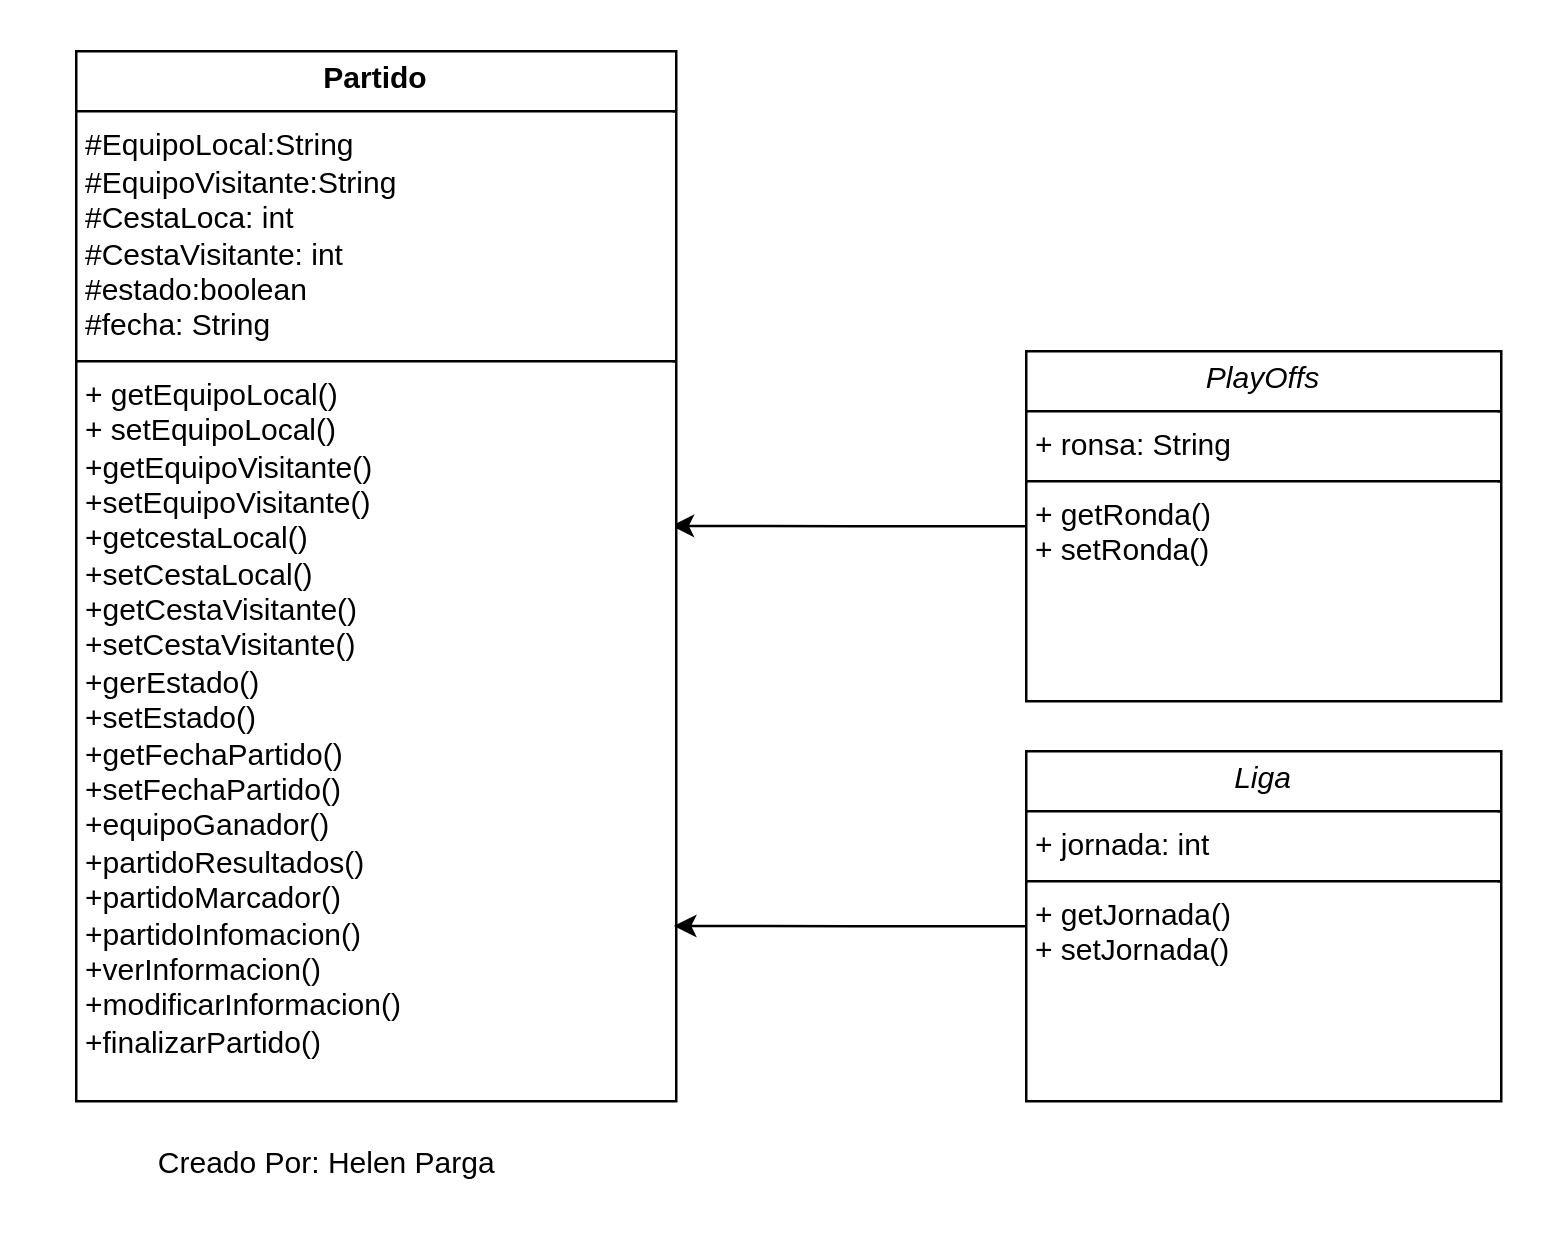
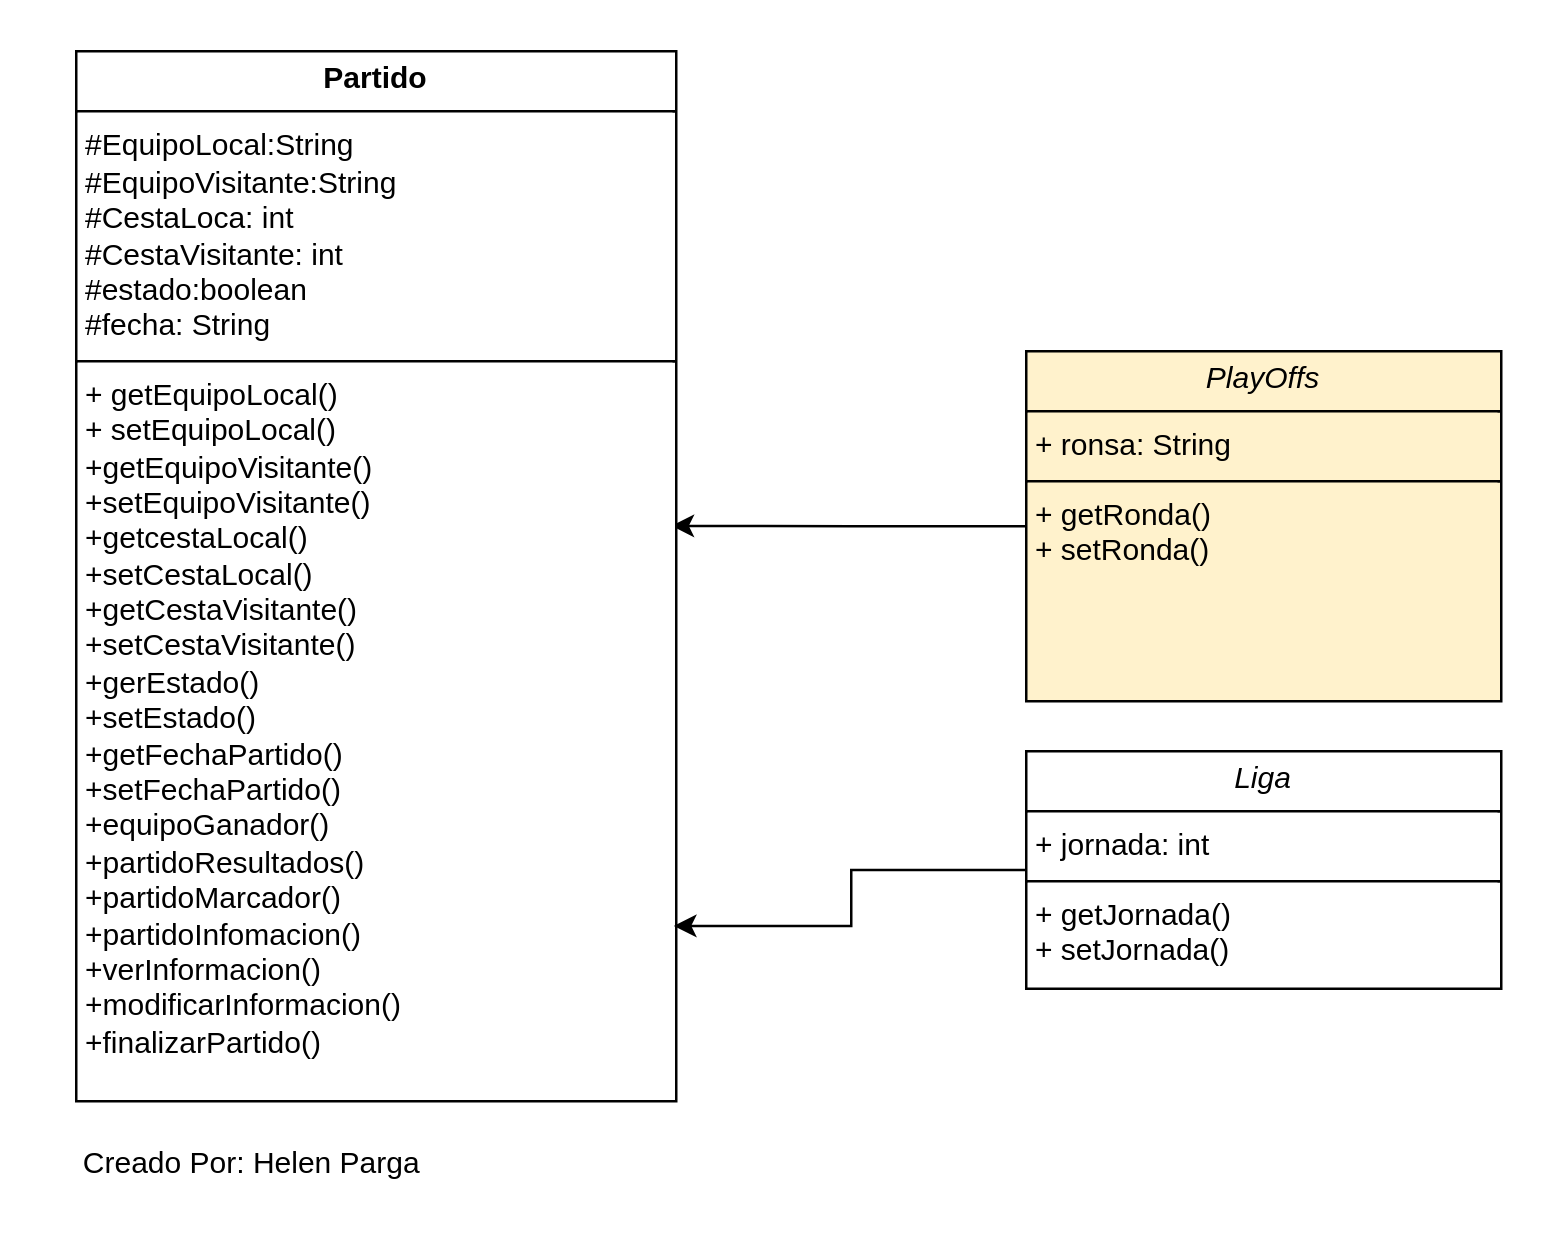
node "PlayOffs + ronsa: String + getRonda() + setRonda()": fillcolor #ffffff -> #fff2cc
node "Liga + jornada: int + getJornada() + setJornada()": size 475x350 -> 475x238
node "Creado Por: Helen Parga": moved (326, 1164) -> (251, 1164)
